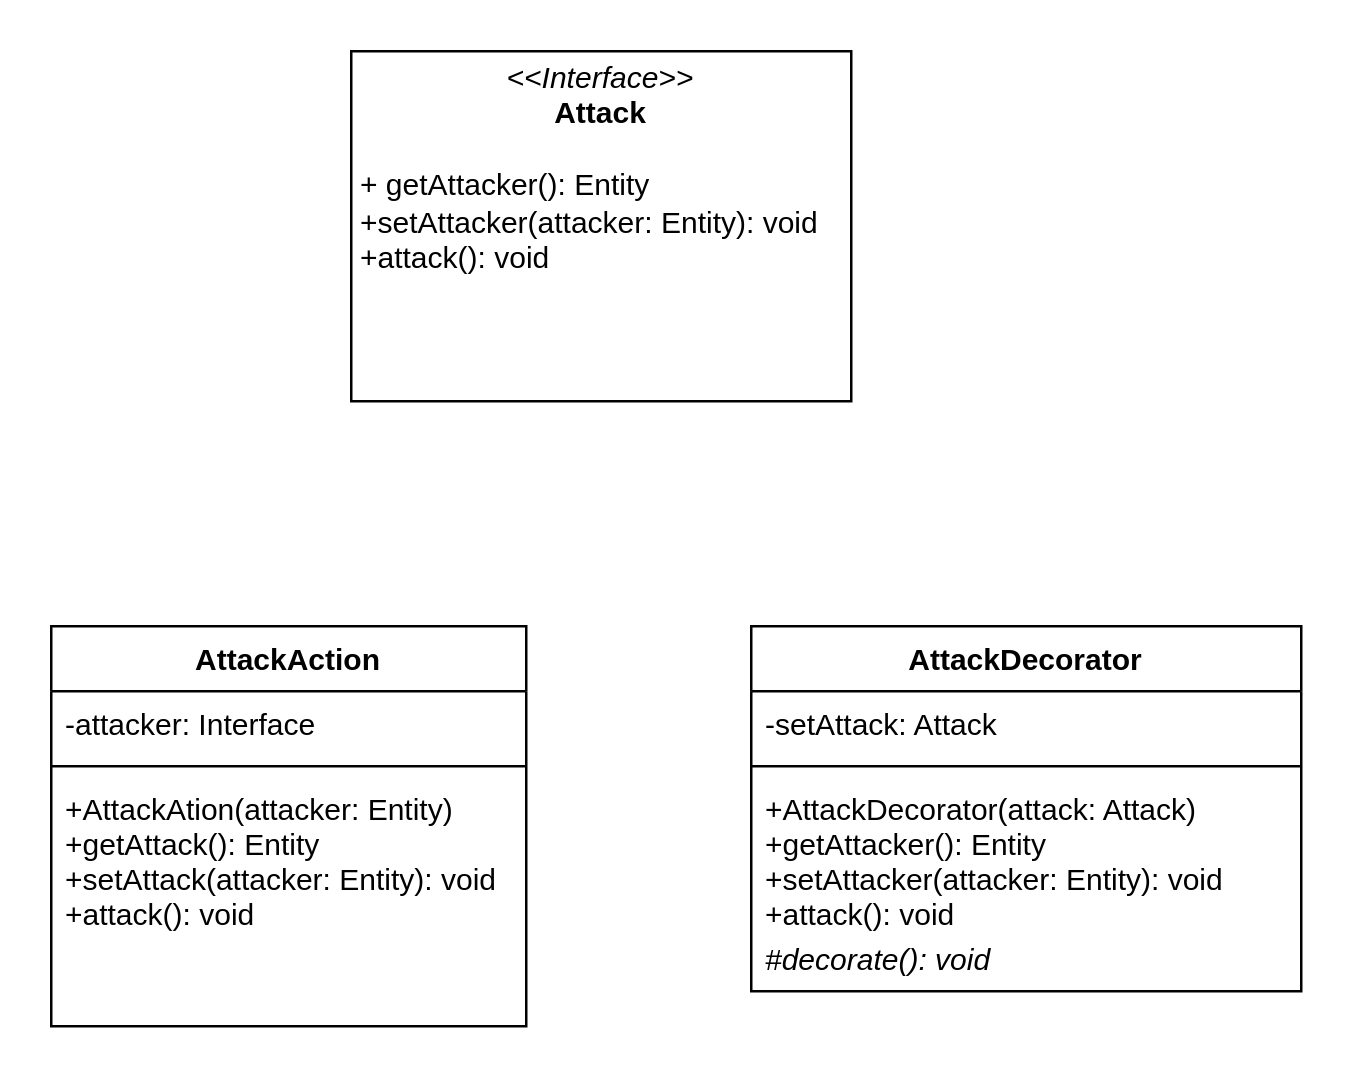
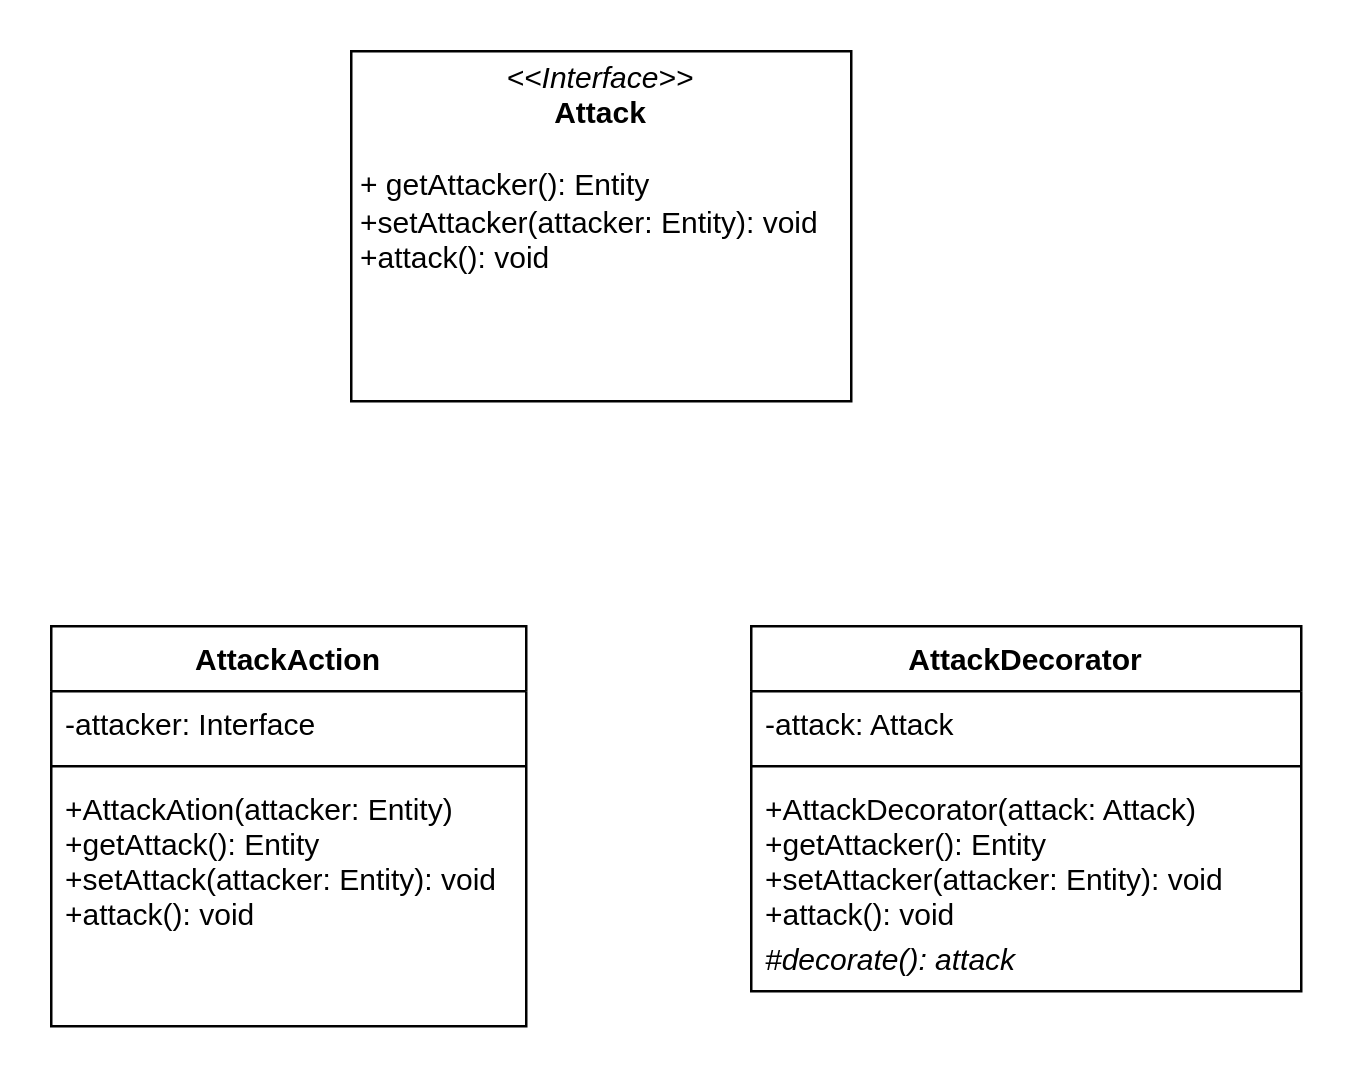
node "-setAttack: Attack": label "-setAttack: Attack" -> "-attack: Attack"
node "#decorate(): void": label "#decorate(): void" -> "#decorate(): attack"
